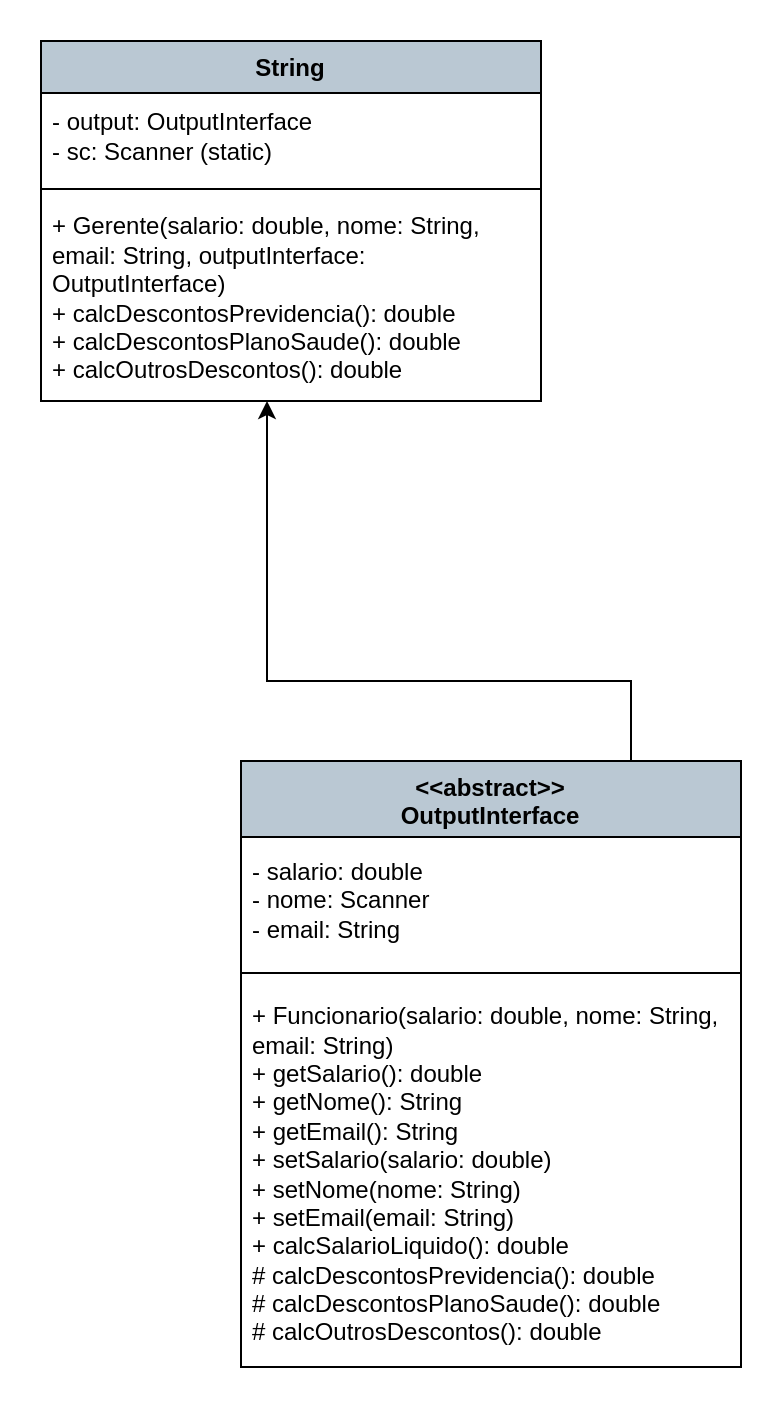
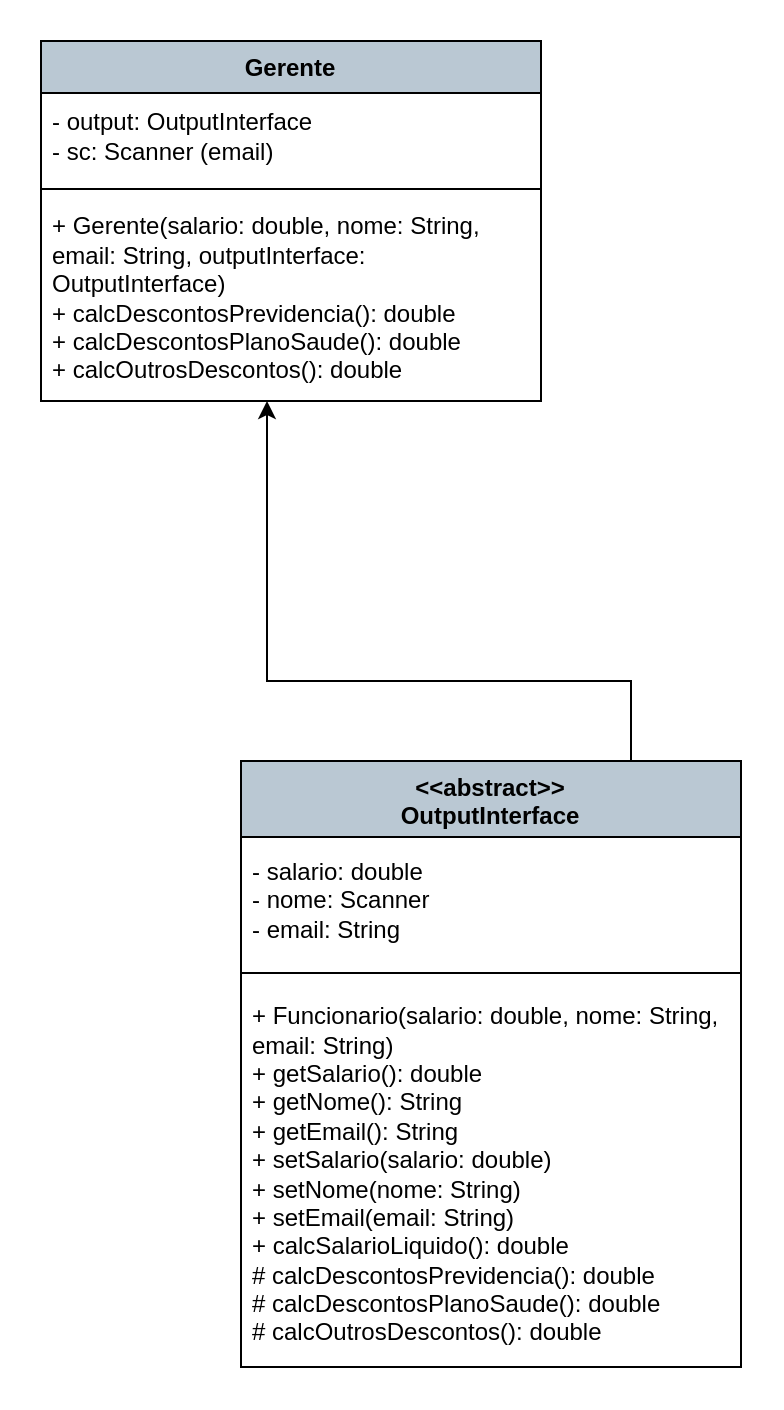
node "String": label "String" -> "Gerente"
node "- output: OutputInterface - sc: Scanner (static)": label "- output: OutputInterface - sc: Scanner (static)" -> "- output: OutputInterface - sc: Scanner (email)"
